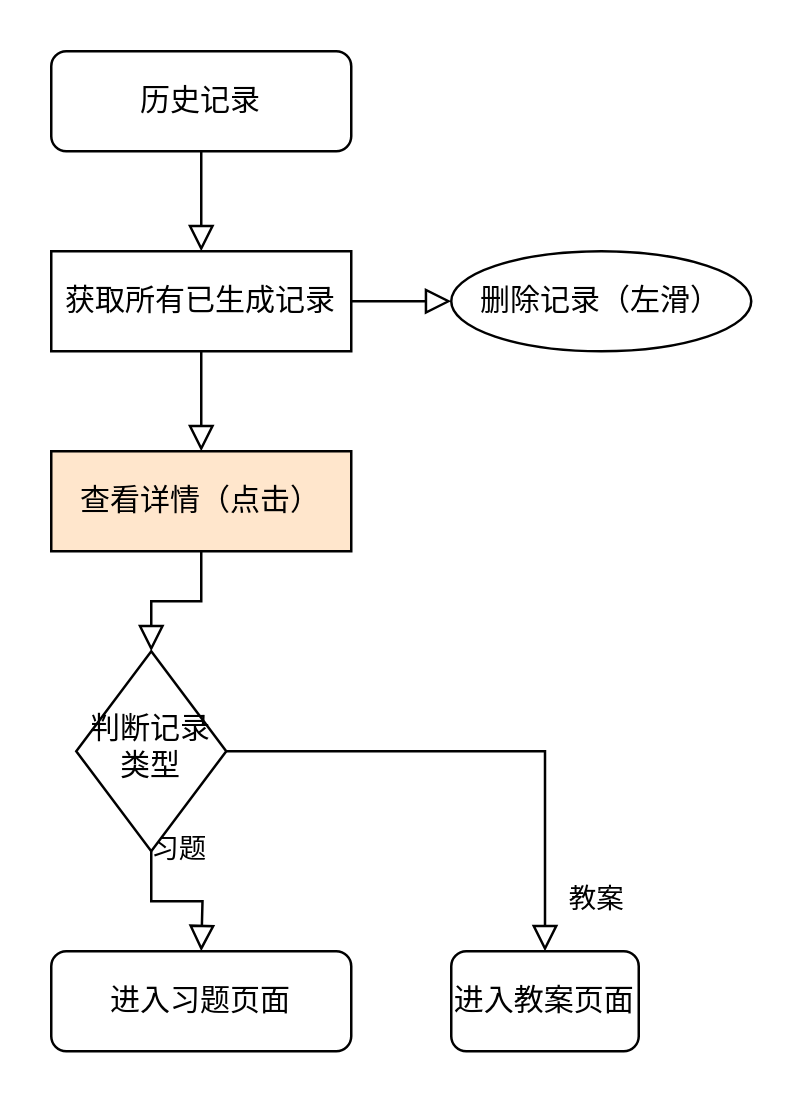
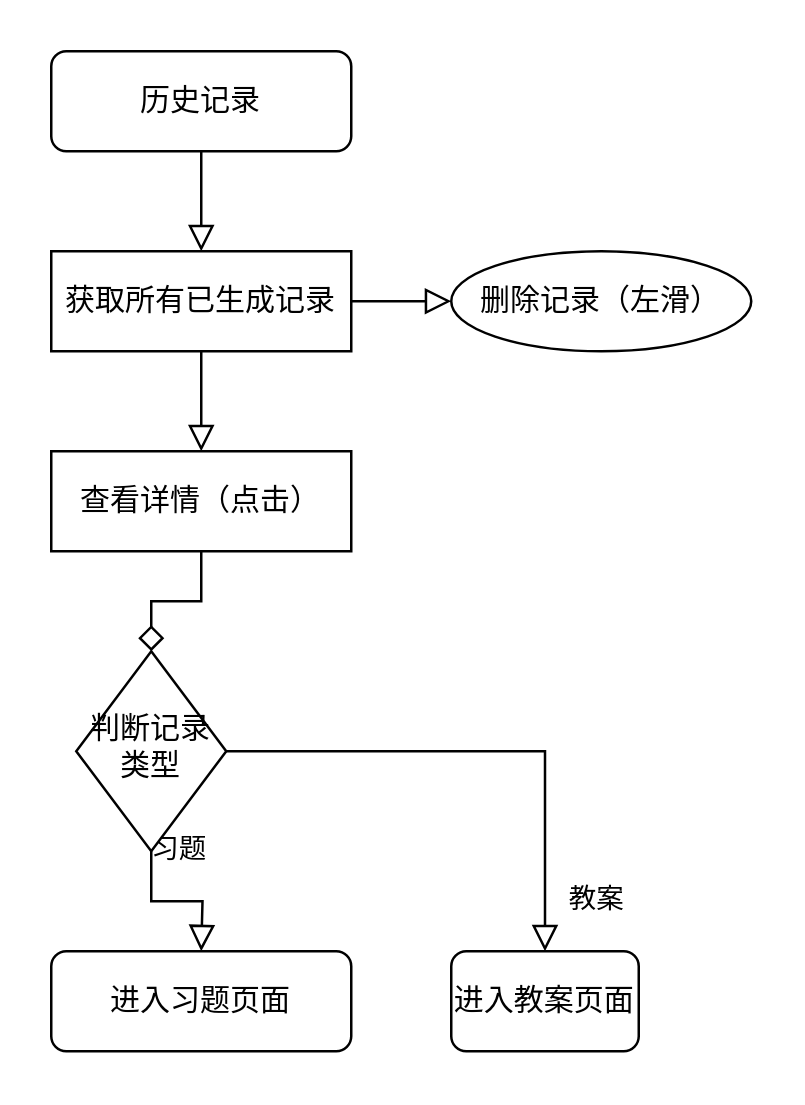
node "查看详情（点击）": fillcolor #ffe6cc -> #ffffff
edge "查看详情（点击）" -> "判断记录类型": arrowhead block -> diamond
